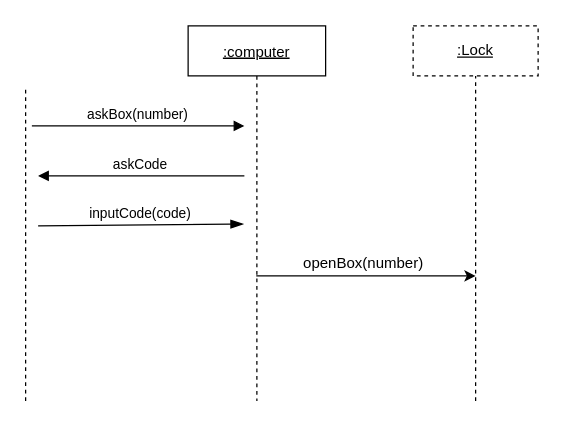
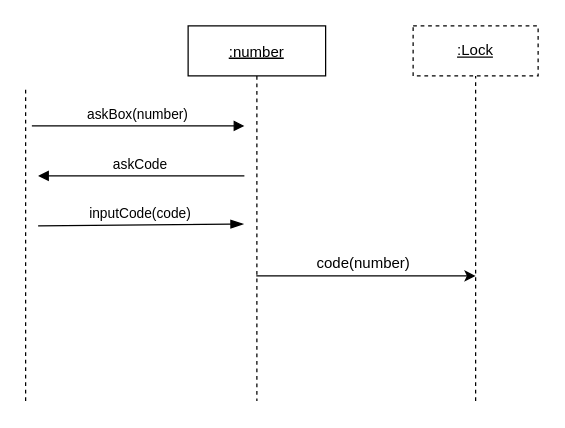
node ":computer": label ":computer" -> ":number"
node "openBox(number)": label "openBox(number)" -> "code(number)"
